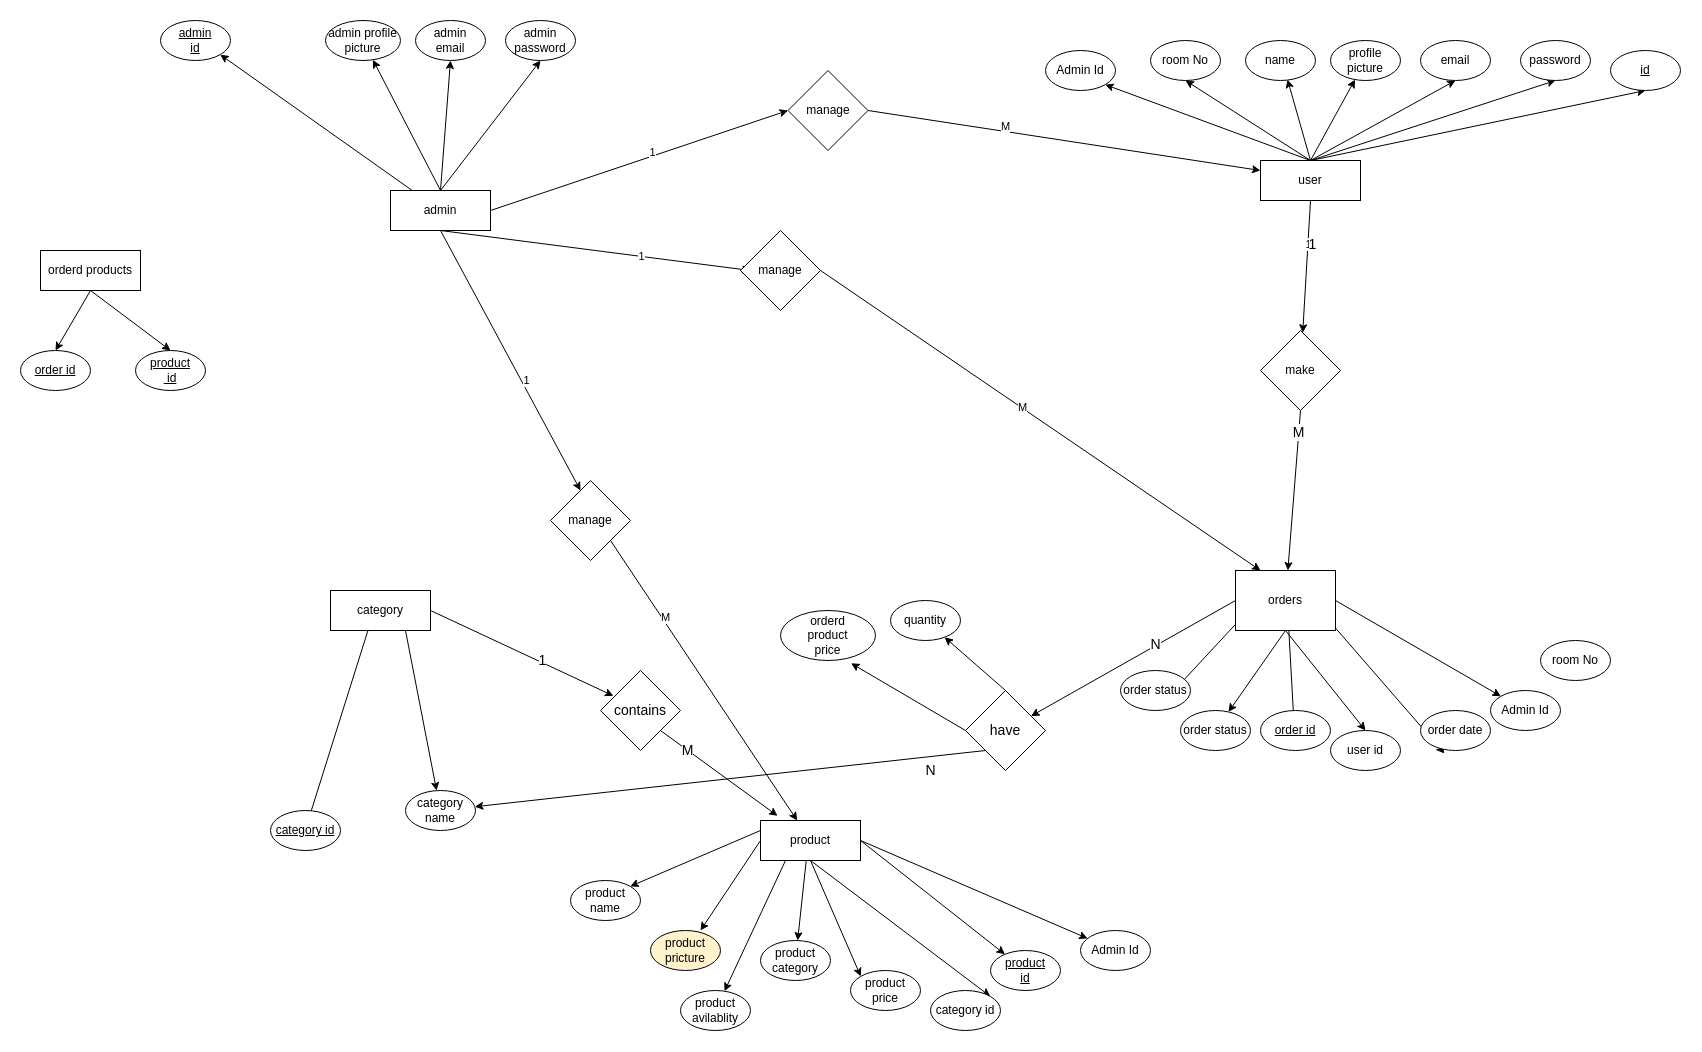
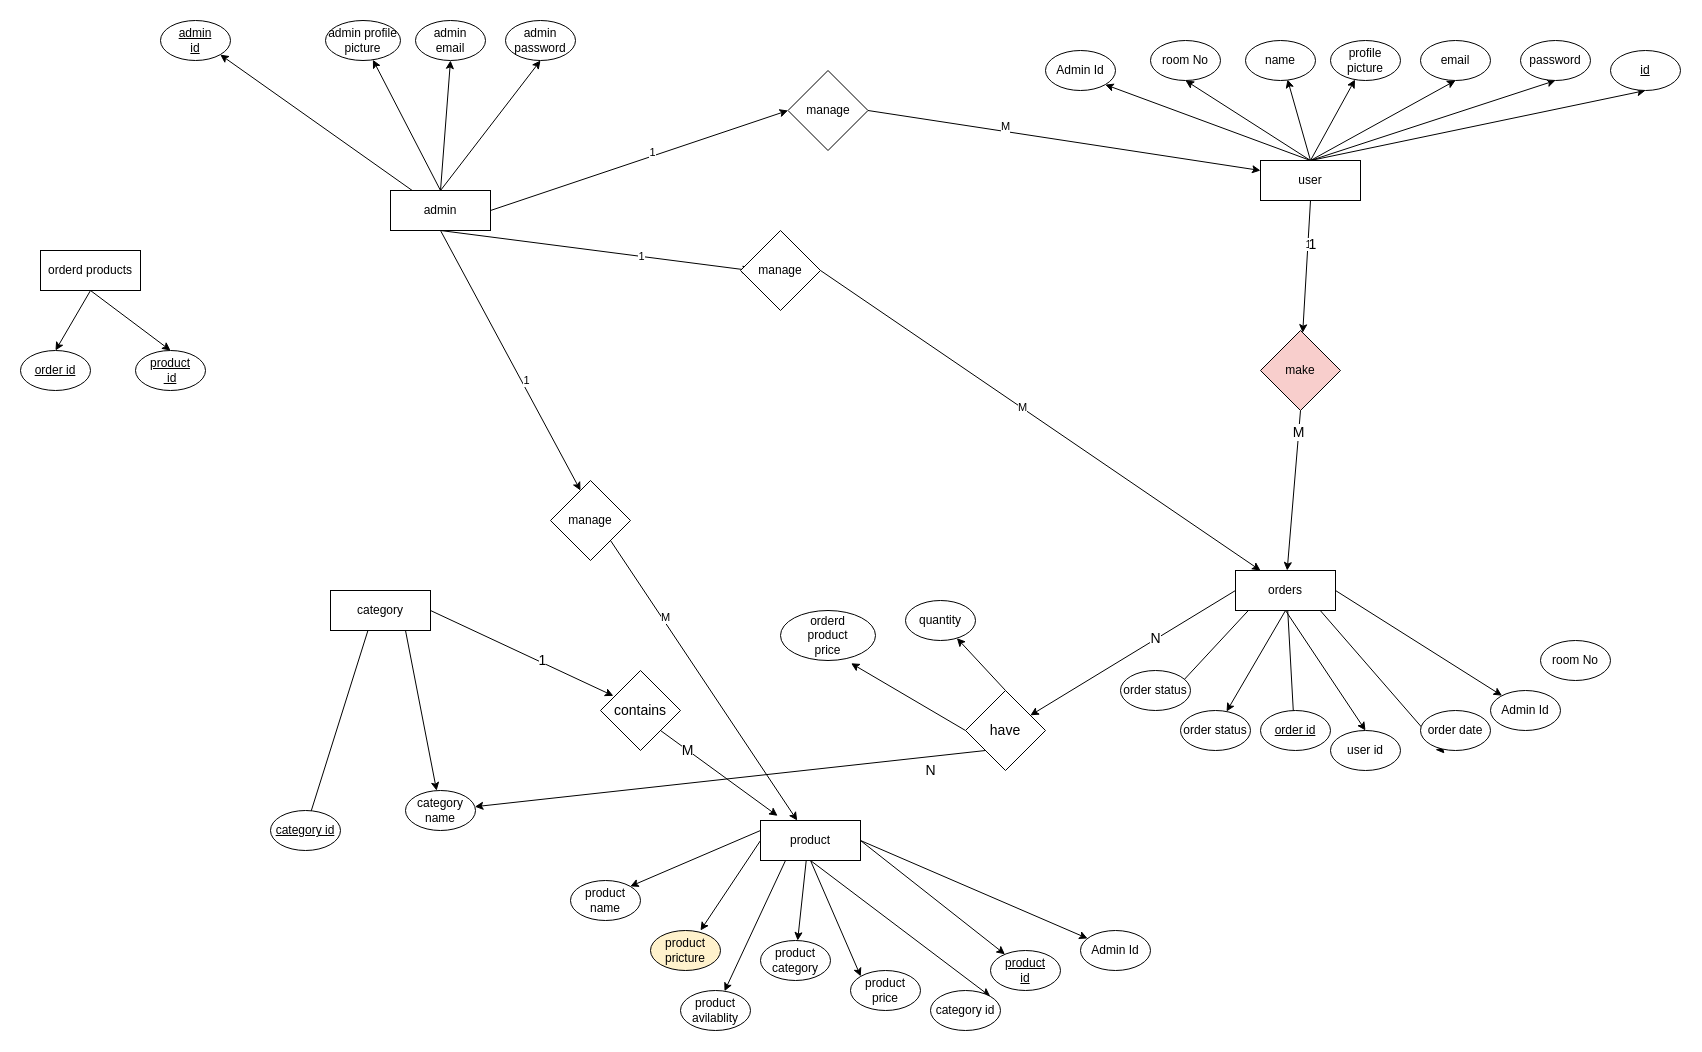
node "make": fillcolor #ffffff -> #f8cecc
node "orders": size 100x60 -> 100x40
node "quantity": moved (926, 621) -> (941, 621)
